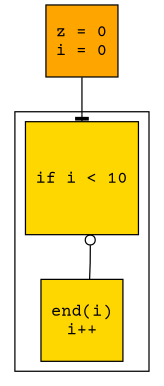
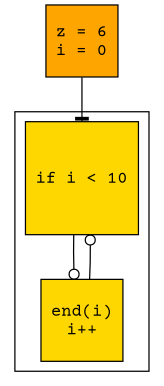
node "z = 0 i = 0": label "z = 0 i = 0" -> "z = 6 i = 0"
edge "if i < 10" -> "end(i) i++": added
